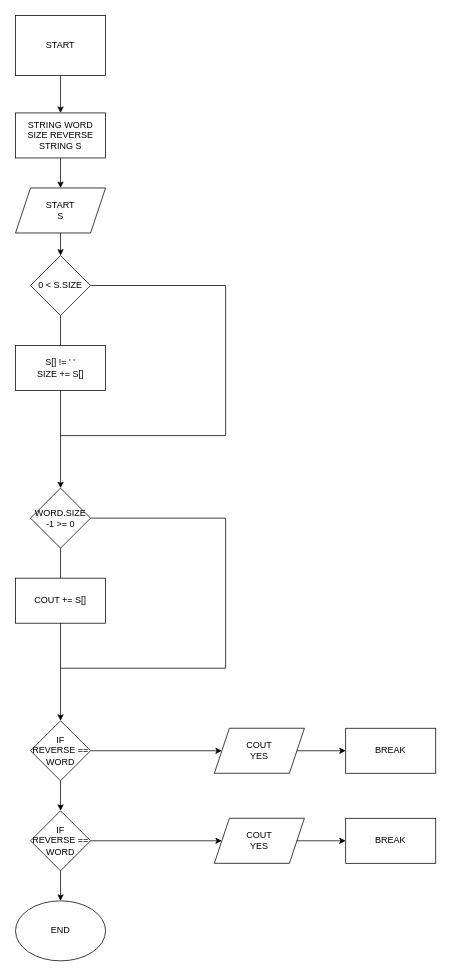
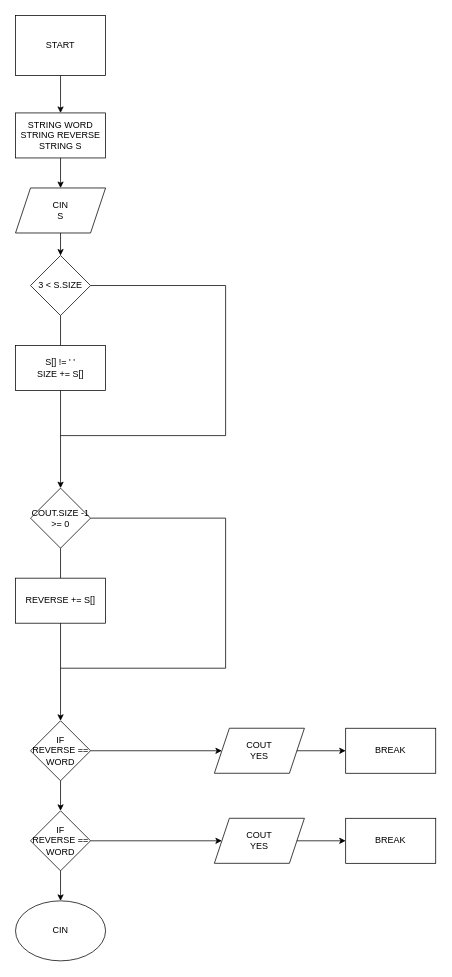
node "STRING WORD SIZE REVERSE STRING S": label "STRING WORD SIZE REVERSE STRING S" -> "STRING WORD STRING REVERSE STRING S"
node "START S": label "START S" -> "CIN S"
node "0 < S.SIZE": label "0 < S.SIZE" -> "3 < S.SIZE"
node "WORD.SIZE -1 >= 0": label "WORD.SIZE -1 >= 0" -> "COUT.SIZE -1 >= 0"
node "COUT += S[]": label "COUT += S[]" -> "REVERSE += S[]"
node "END": label "END" -> "CIN"
